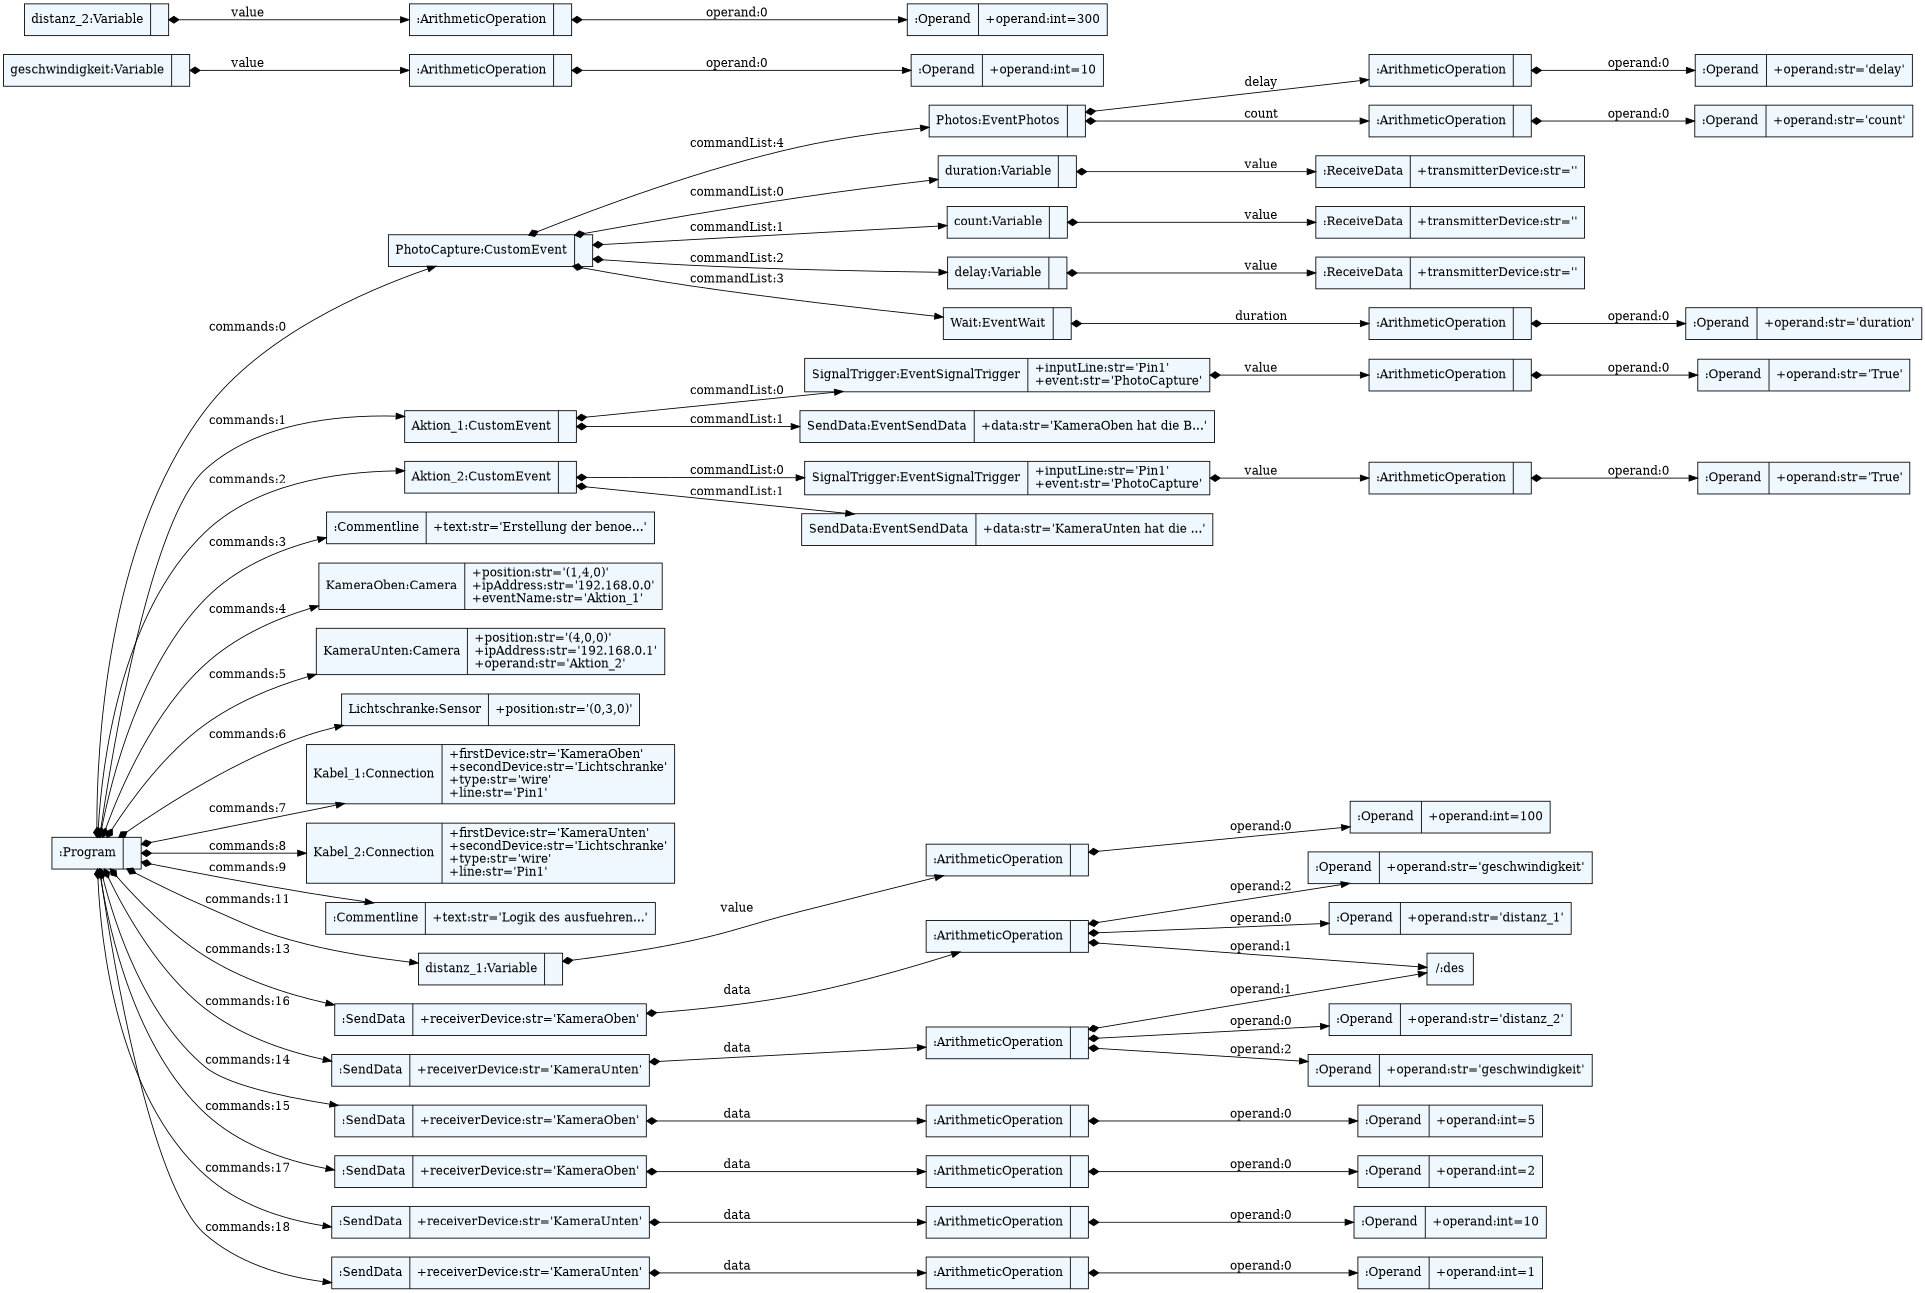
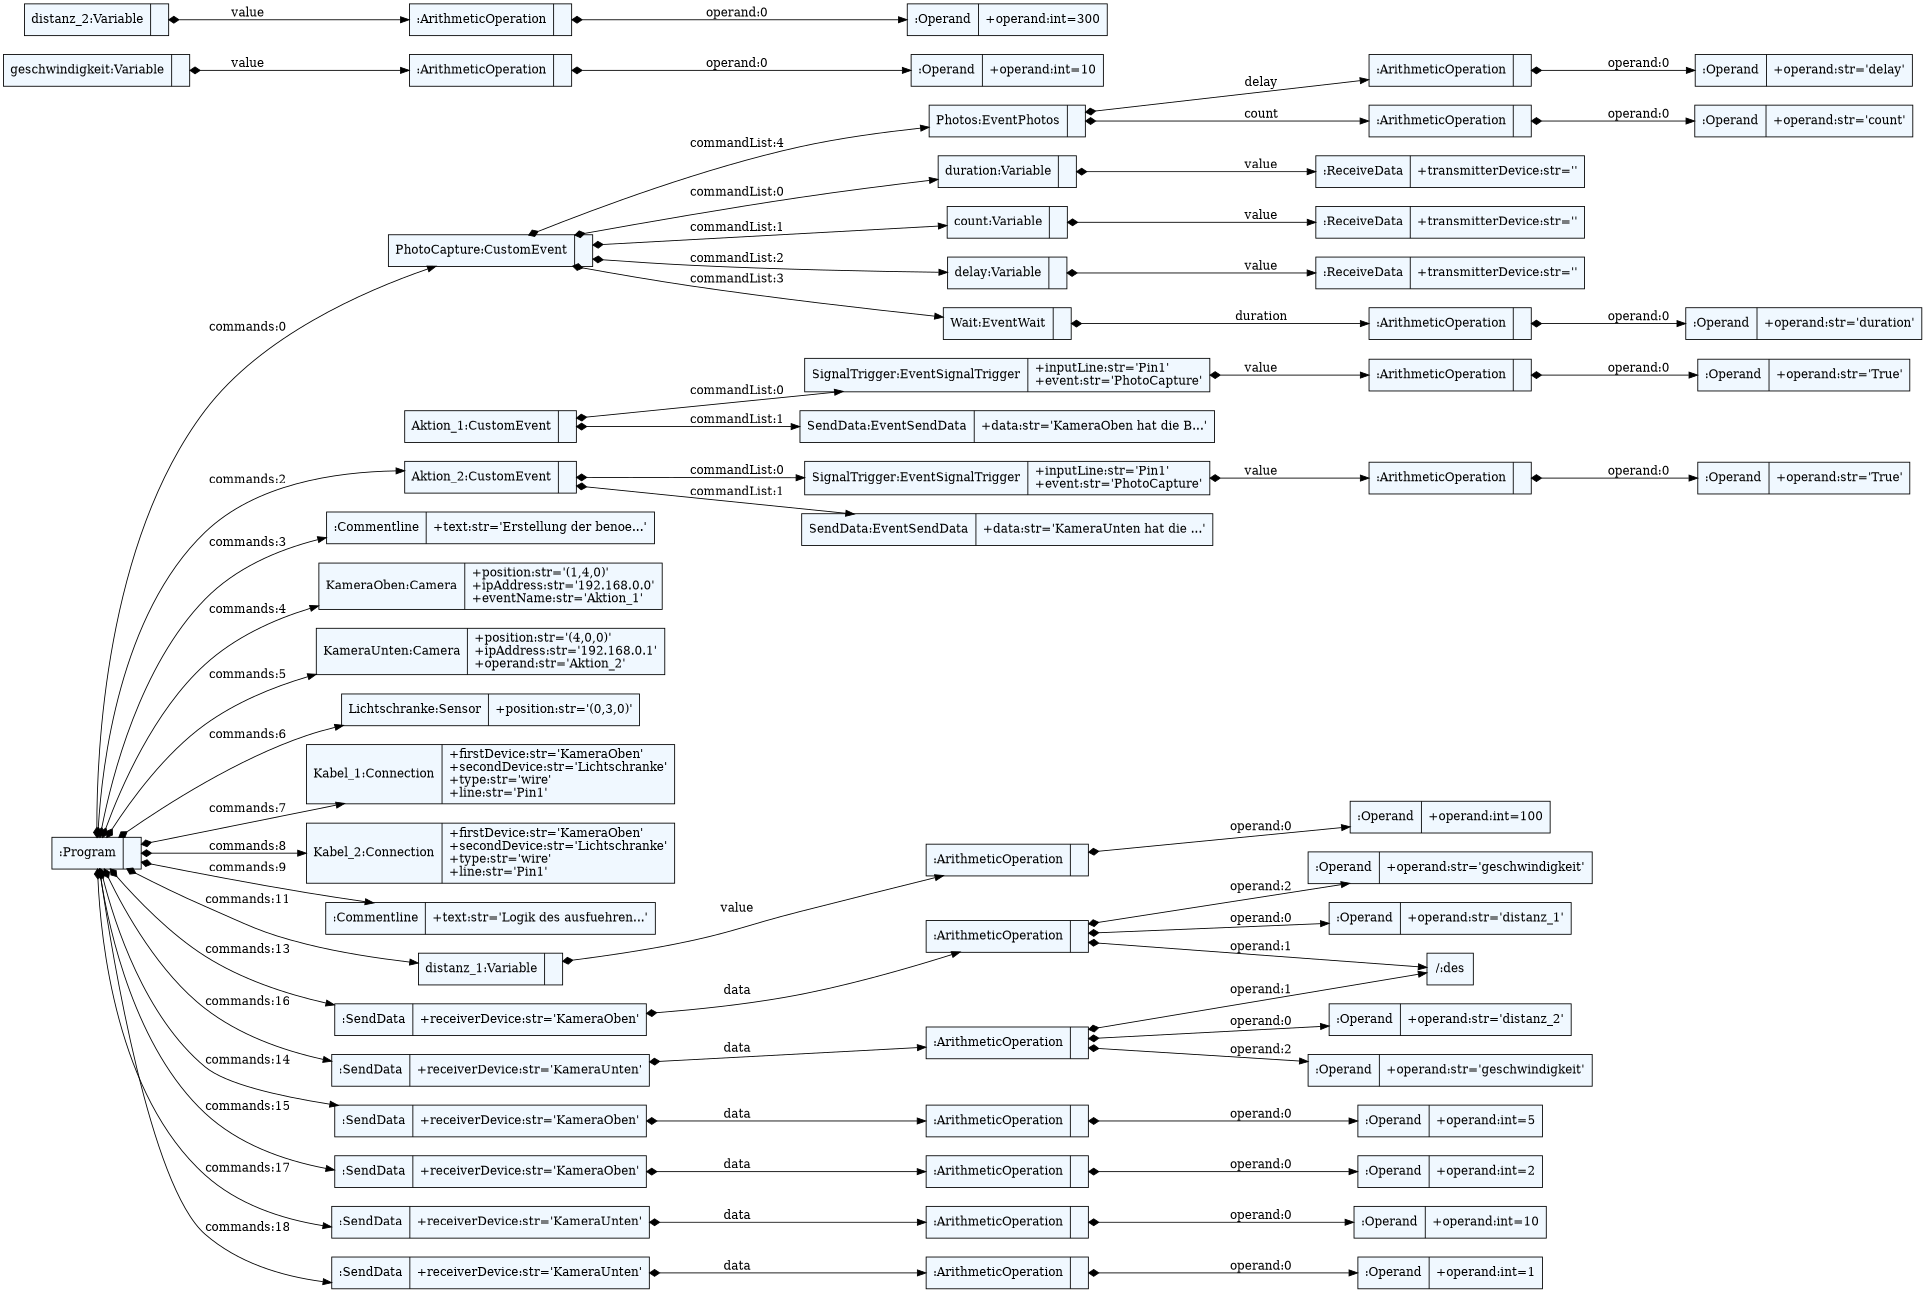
edge "Aktion_1:CustomEvent" -- ":Program": removed, label "commands:1"
node "Kabel_2:Connection": text "+firstDevice:str='KameraUnten'" -> "+firstDevice:str='KameraOben'"
